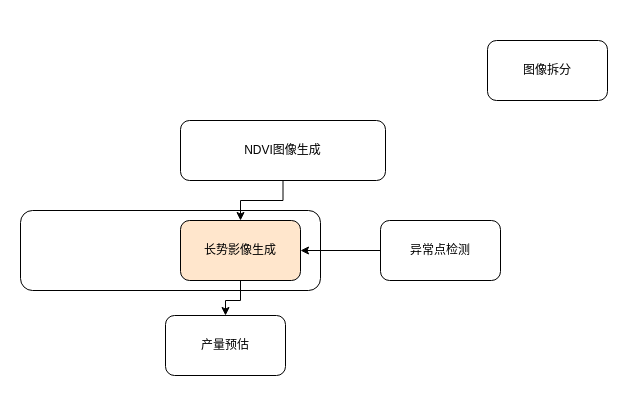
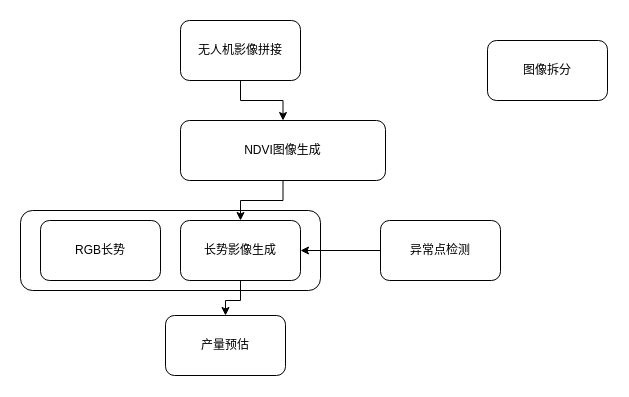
node "无人机影像拼接": added
edge "无人机影像拼接" -> "NDVI图像生成": added
node "RGB长势": added
node "长势影像生成": fillcolor #ffe6cc -> #ffffff
